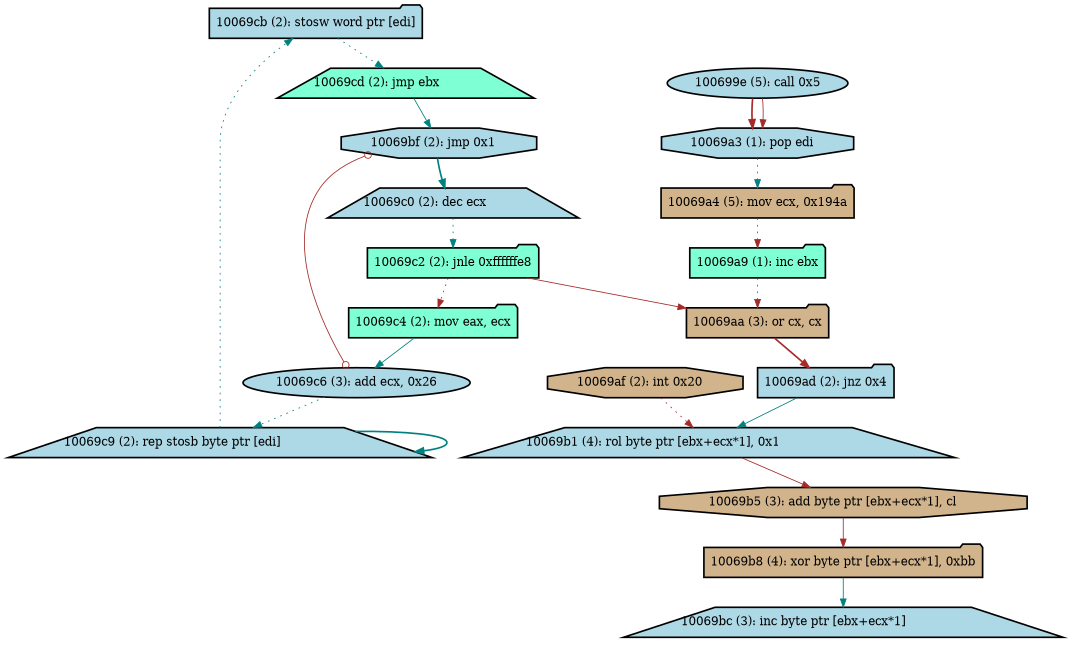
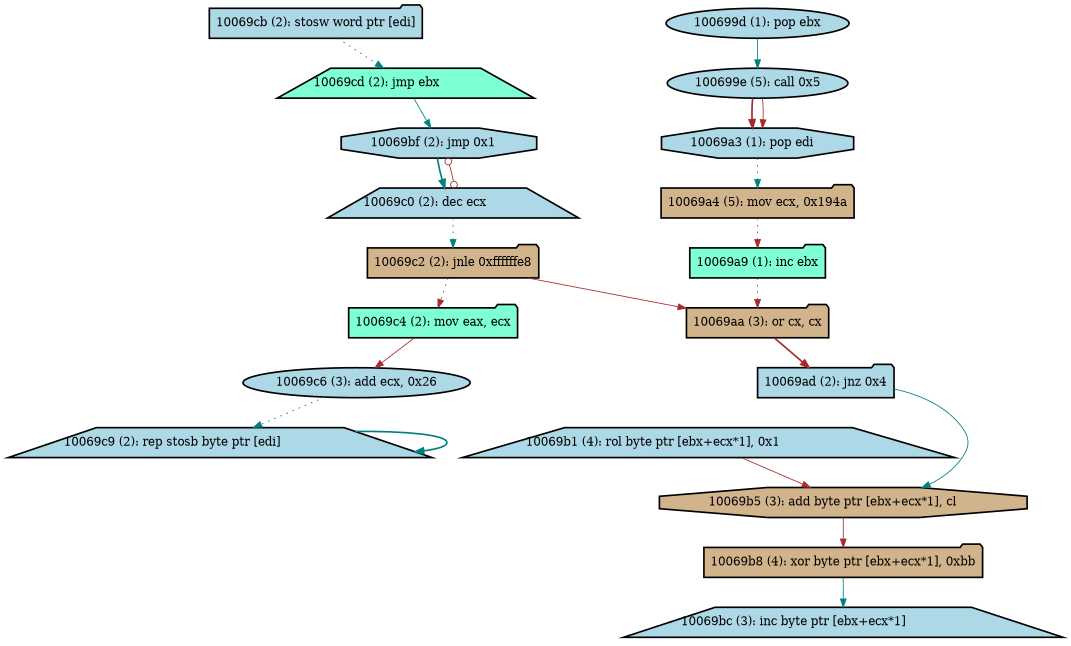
node "100699d (1): pop ebx": added
edge "10069c9 (2): rep stosb byte ptr [edi]" -> "10069cb (2): stosw word ptr [edi]": removed
edge "10069bf (2): jmp 0x1" -- "10069c6 (3): add ecx, 0x26": now "10069bf (2): jmp 0x1" -- "10069c0 (2): dec ecx"
node "10069c2 (2): jnle 0xffffffe8": fillcolor aquamarine -> tan
edge "10069c4 (2): mov eax, ecx" -> "10069c6 (3): add ecx, 0x26": color teal -> brown
node "10069af (2): int 0x20": removed
edge "10069ad (2): jnz 0x4" -> "10069b1 (4): rol byte ptr [ebx+ecx*1], 0x1": now "10069ad (2): jnz 0x4" -> "10069b5 (3): add byte ptr [ebx+ecx*1], cl"
